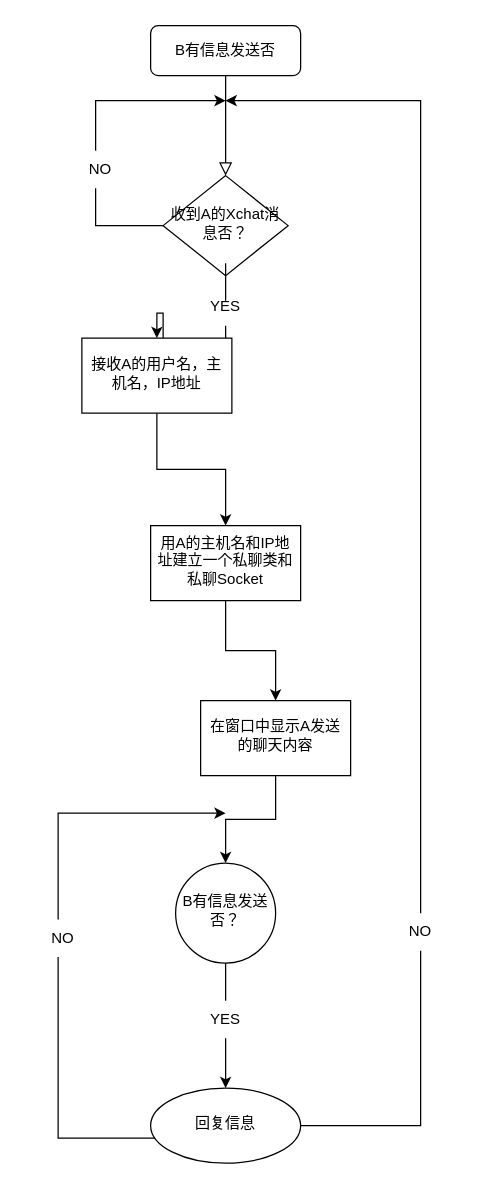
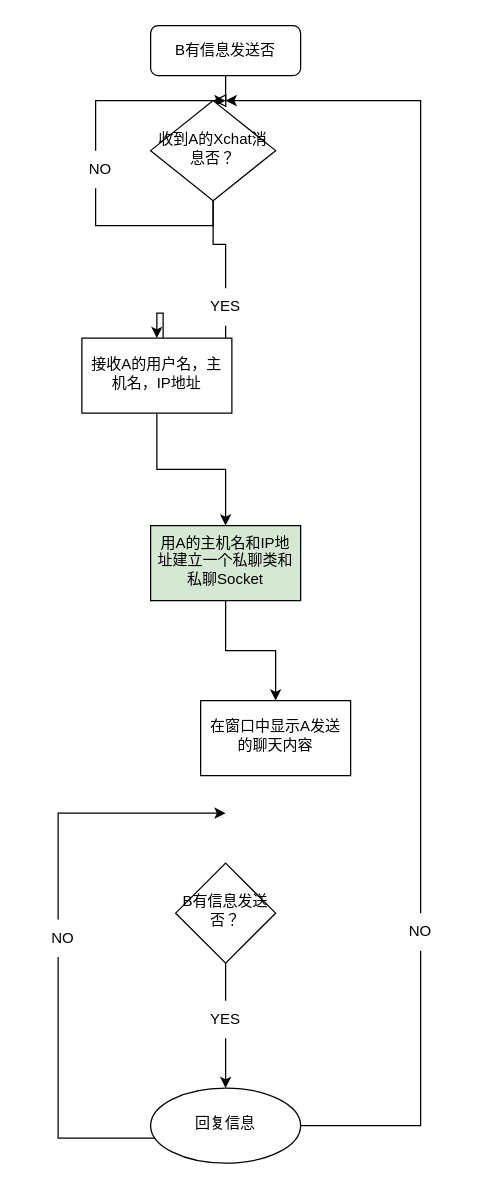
node "收到A的Xchat消息否？": moved (226, 226) -> (213, 151)
node "用A的主机名和IP地址建立一个私聊类和私聊Socket": fillcolor #ffffff -> #d5e8d4
edge "在窗口中显示A发送的聊天内容" -> "B有信息发送否？": removed
node "B有信息发送否？": shape ellipse -> diamond
